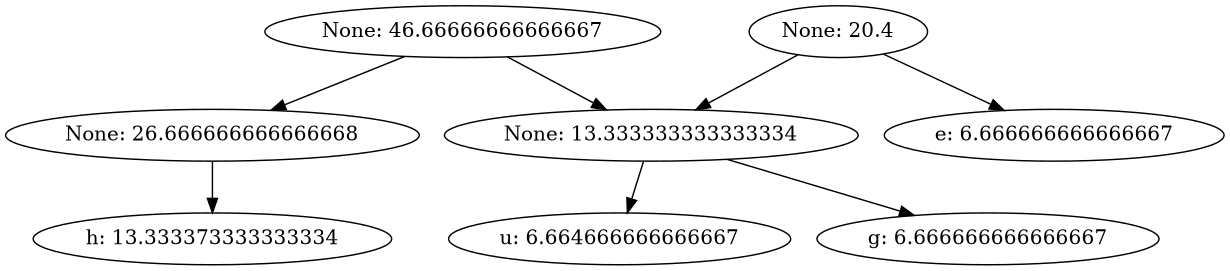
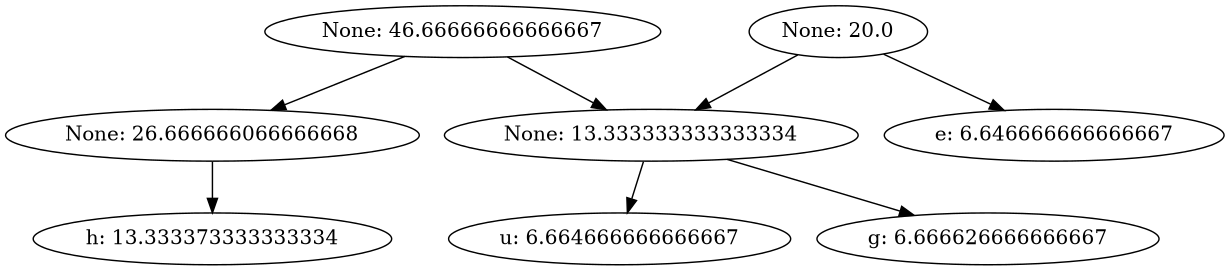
node "None: 20.4": label "None: 20.4" -> "None: 20.0"
node "None: 26.666666666666668": label "None: 26.666666666666668" -> "None: 26.666666066666668"
node "e: 6.666666666666667": label "e: 6.666666666666667" -> "e: 6.646666666666667"
node "g: 6.666666666666667": label "g: 6.666666666666667" -> "g: 6.666626666666667"
